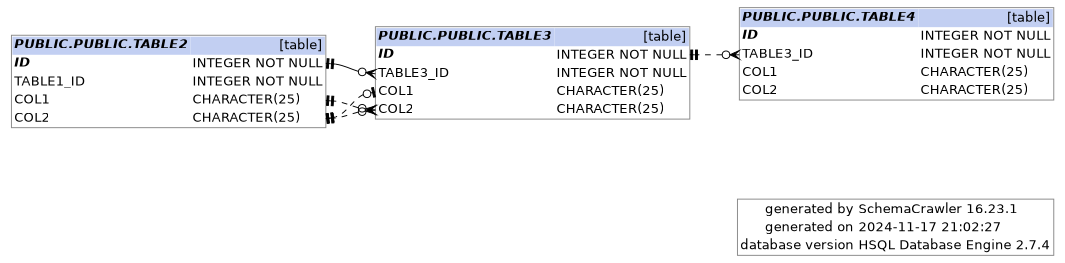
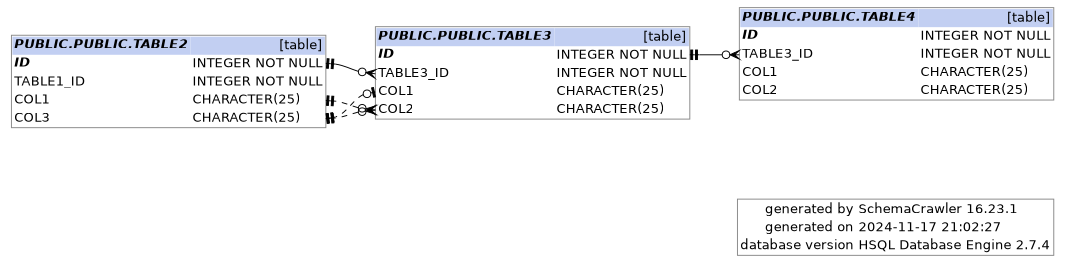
edge "PUBLIC.PUBLIC.TABLE4" -- "PUBLIC.PUBLIC.TABLE3": style dashed -> solid
node "PUBLIC.PUBLIC.TABLE2": text "COL2" -> "COL3"
